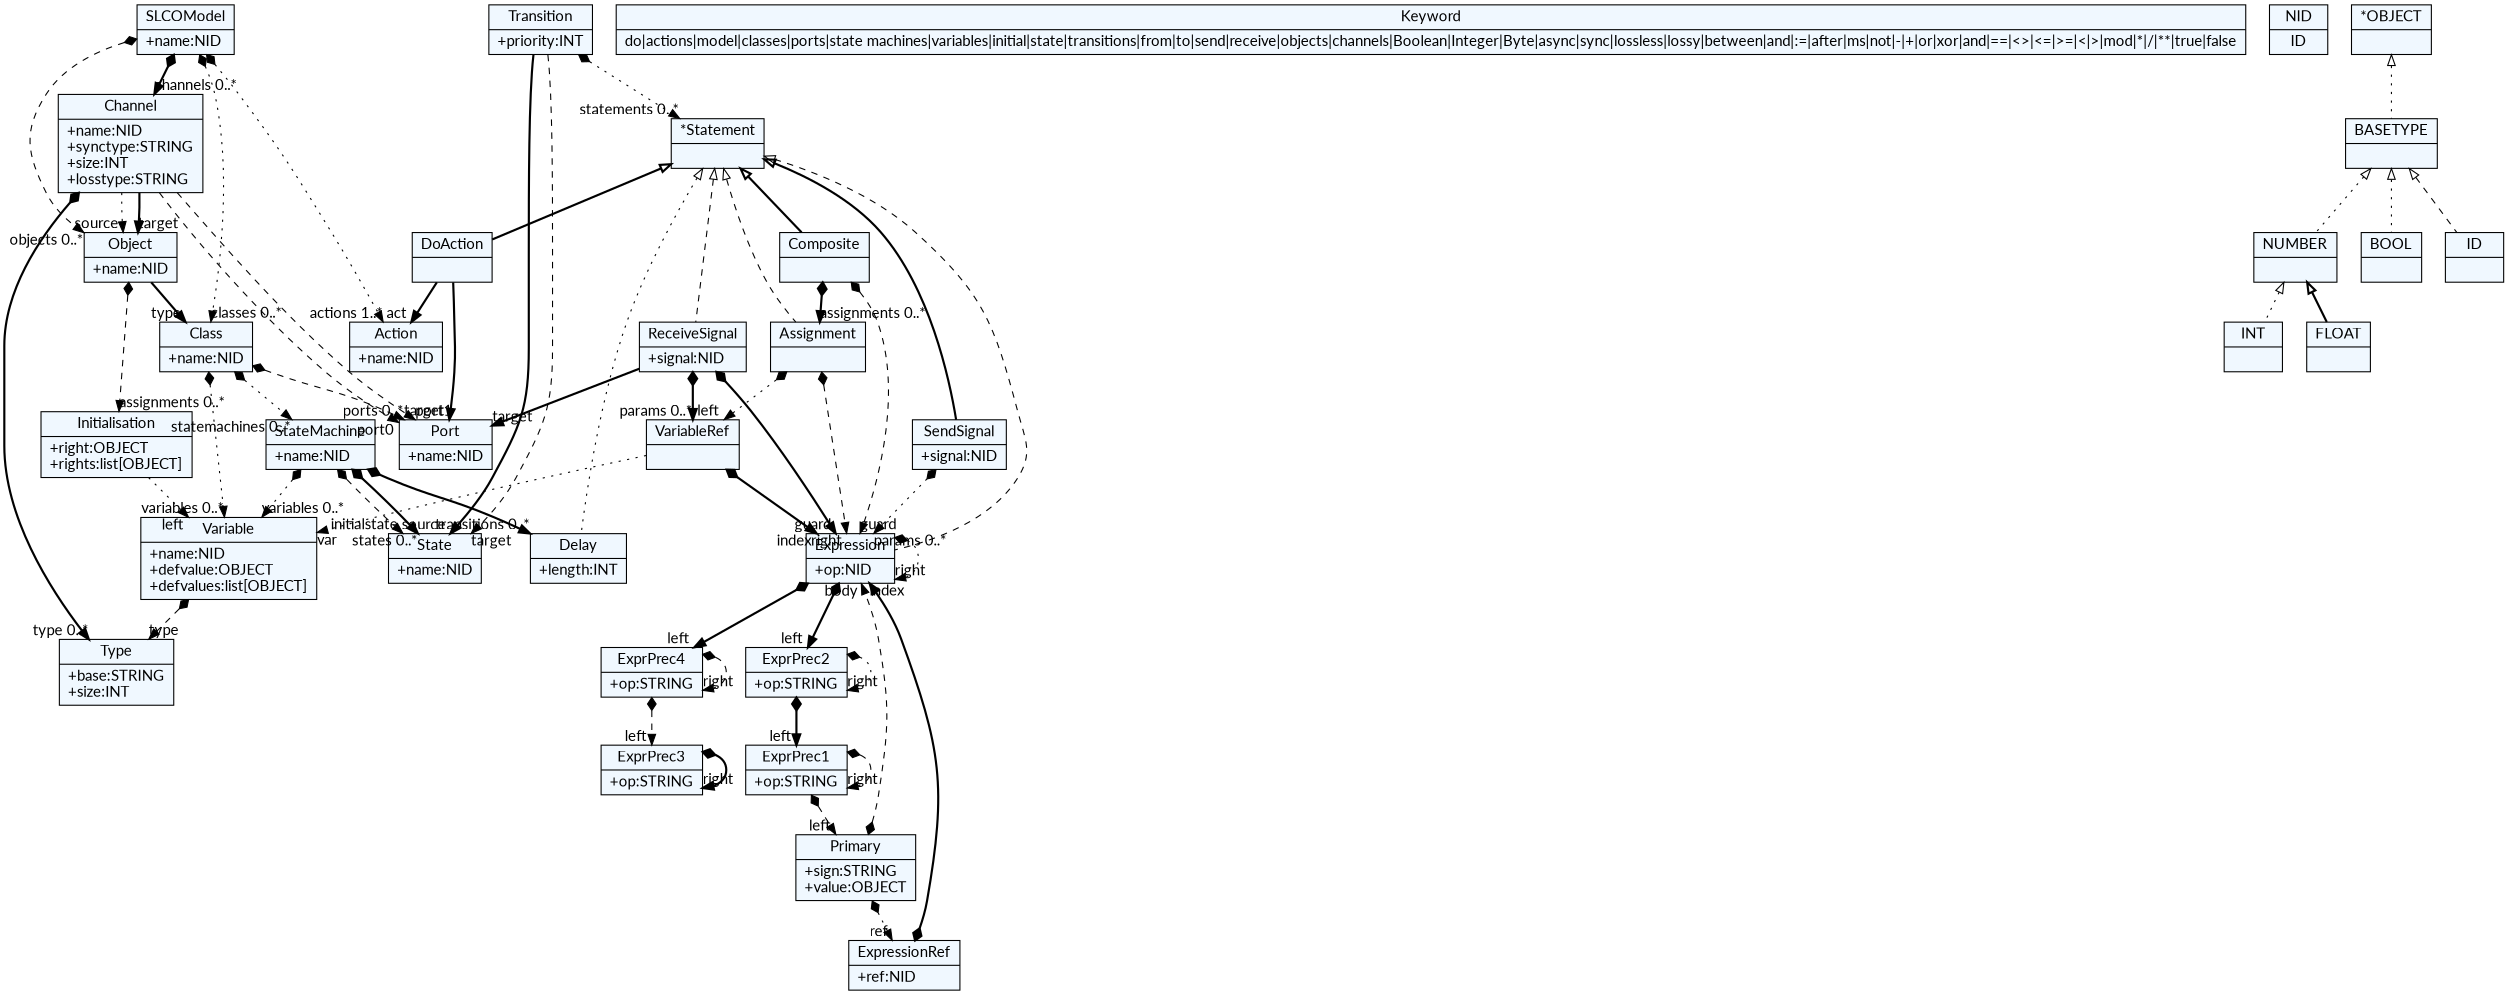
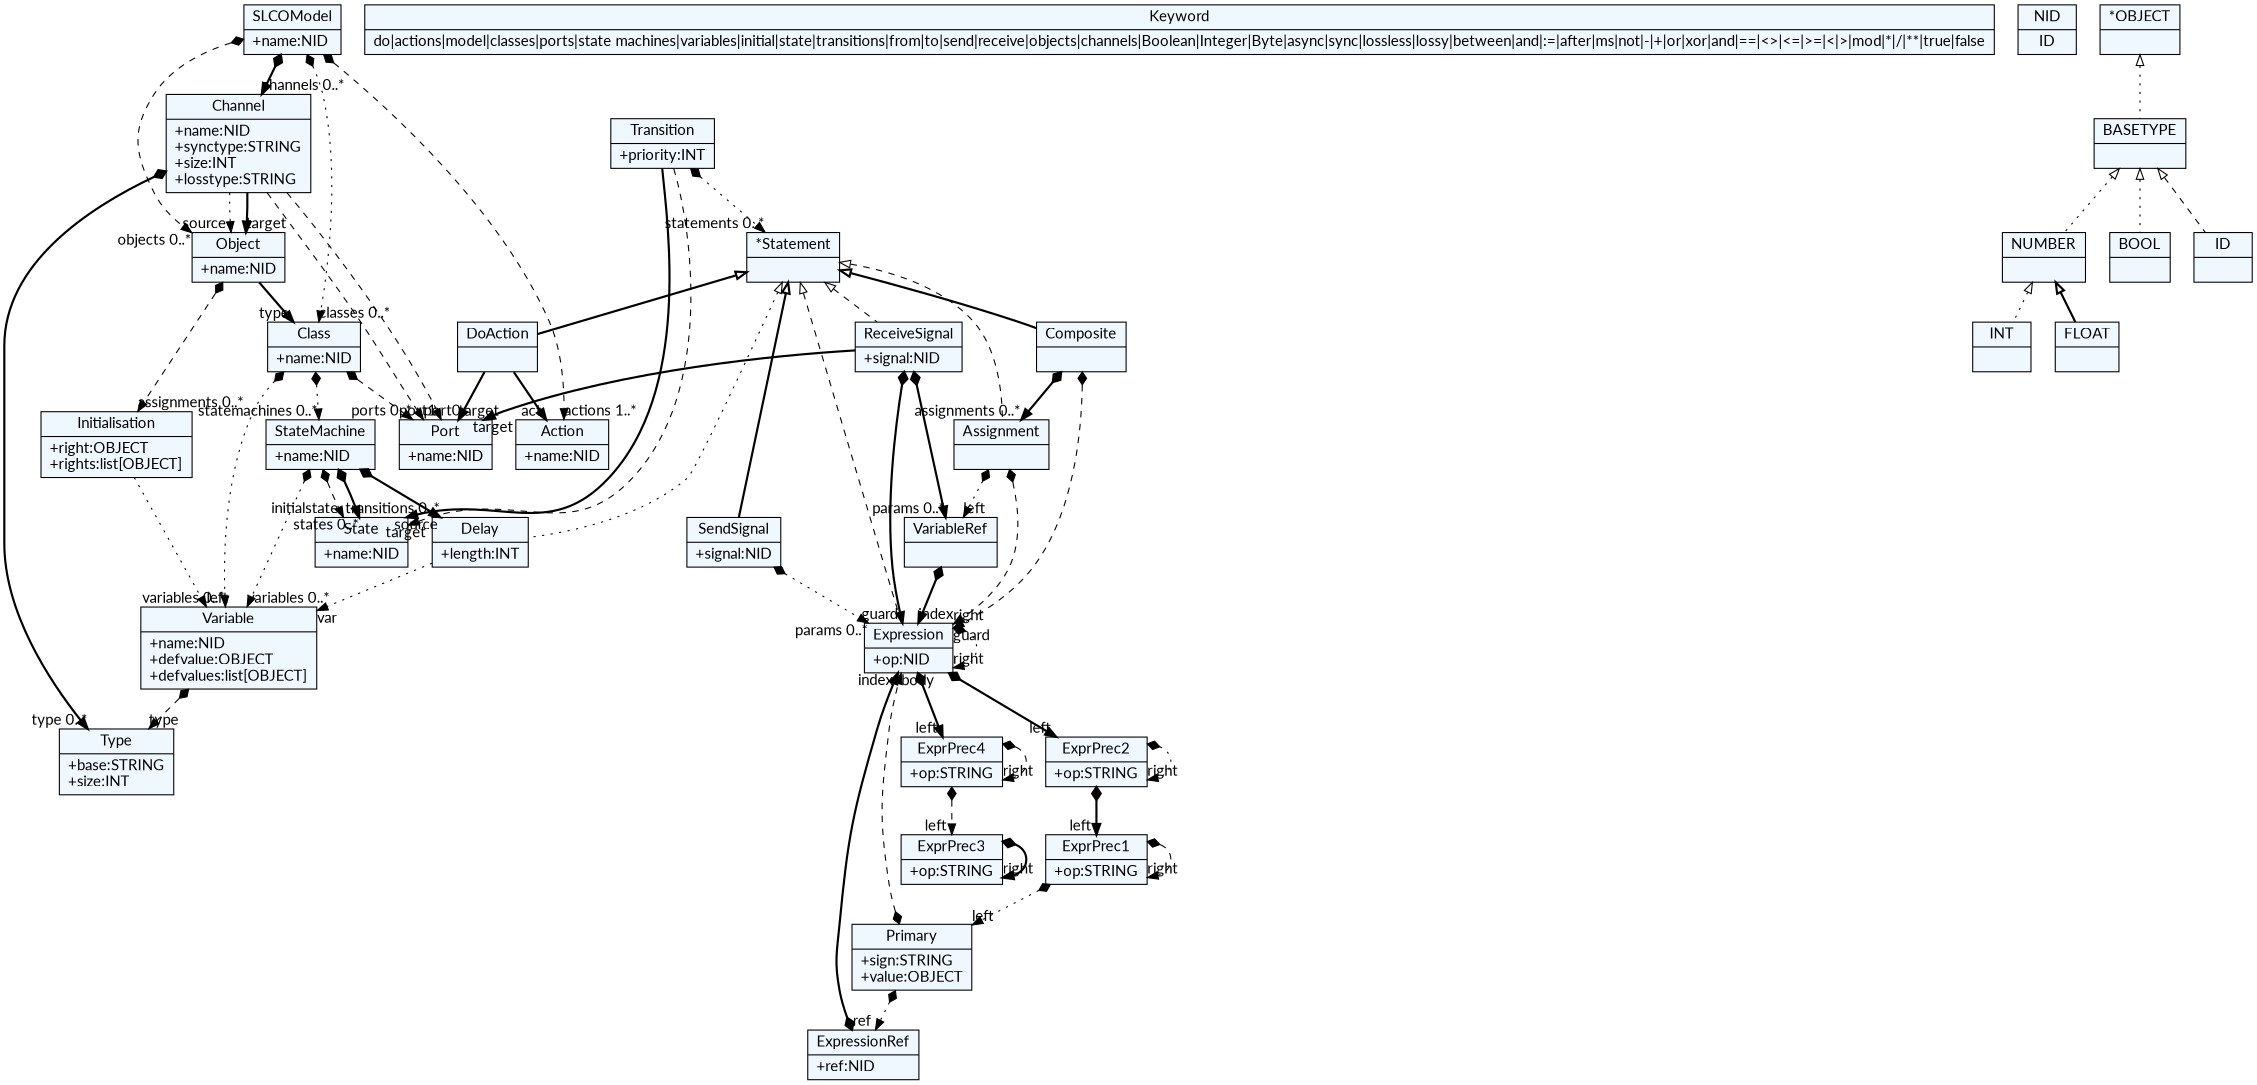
edge "SLCOModel" -- "Action": style dotted -> dashed
edge "VariableRef" -- "Variable": now "Delay" -- "Variable"
edge "ExprPrec1" -- "Primary": style dashed -> dotted
